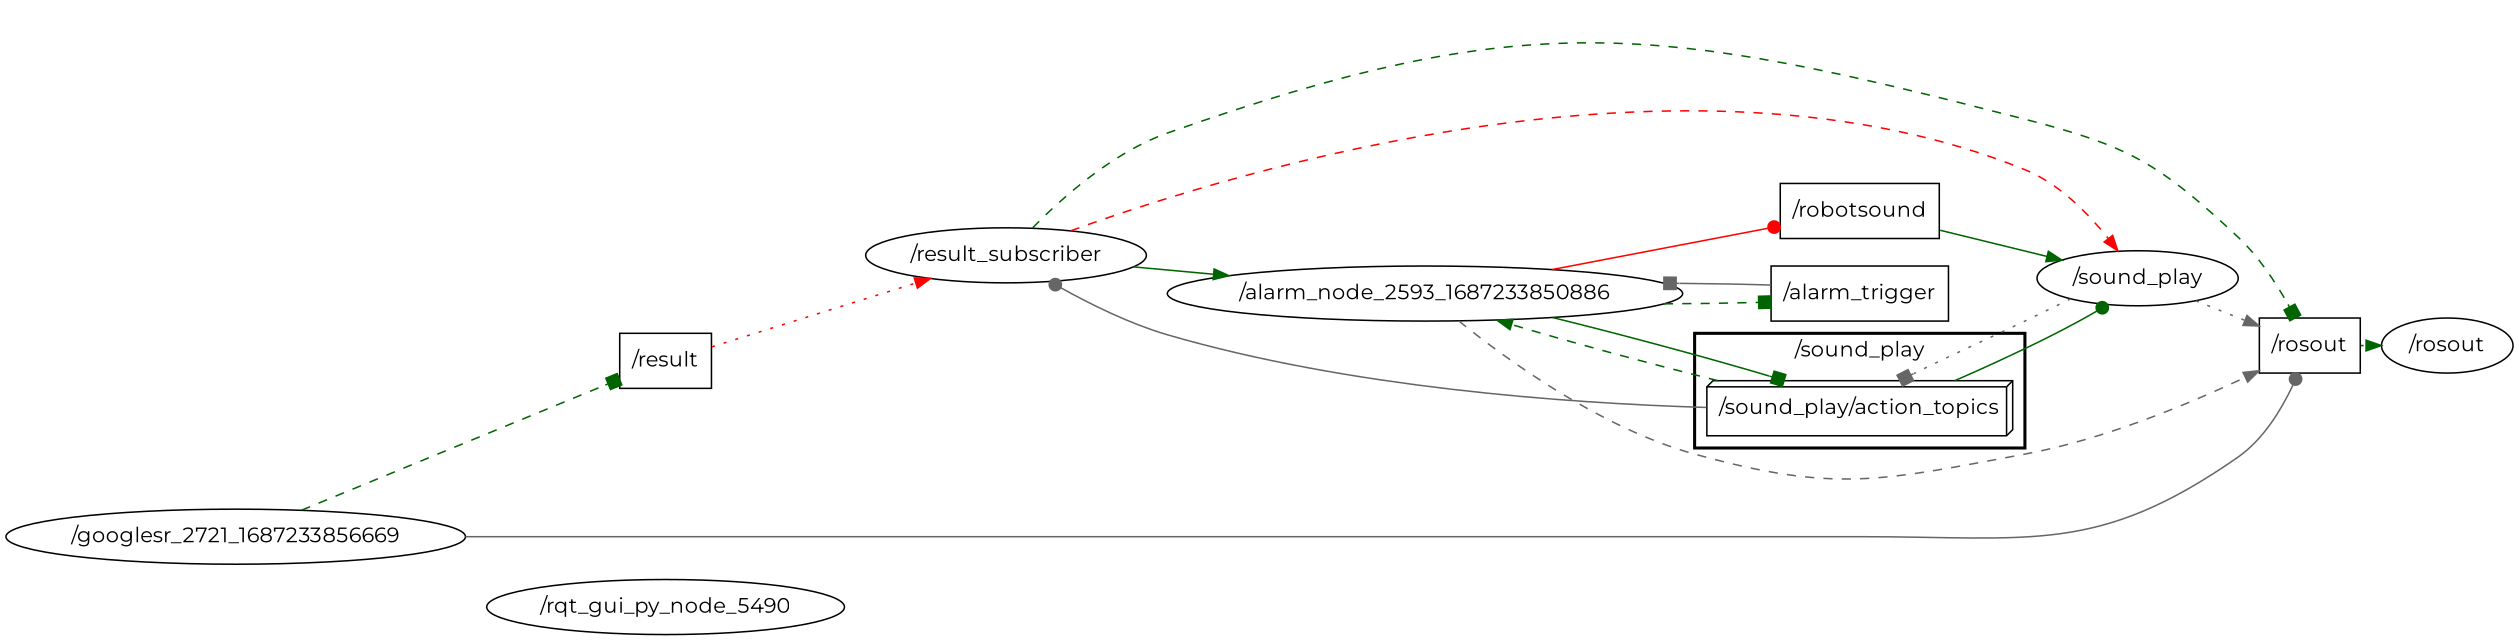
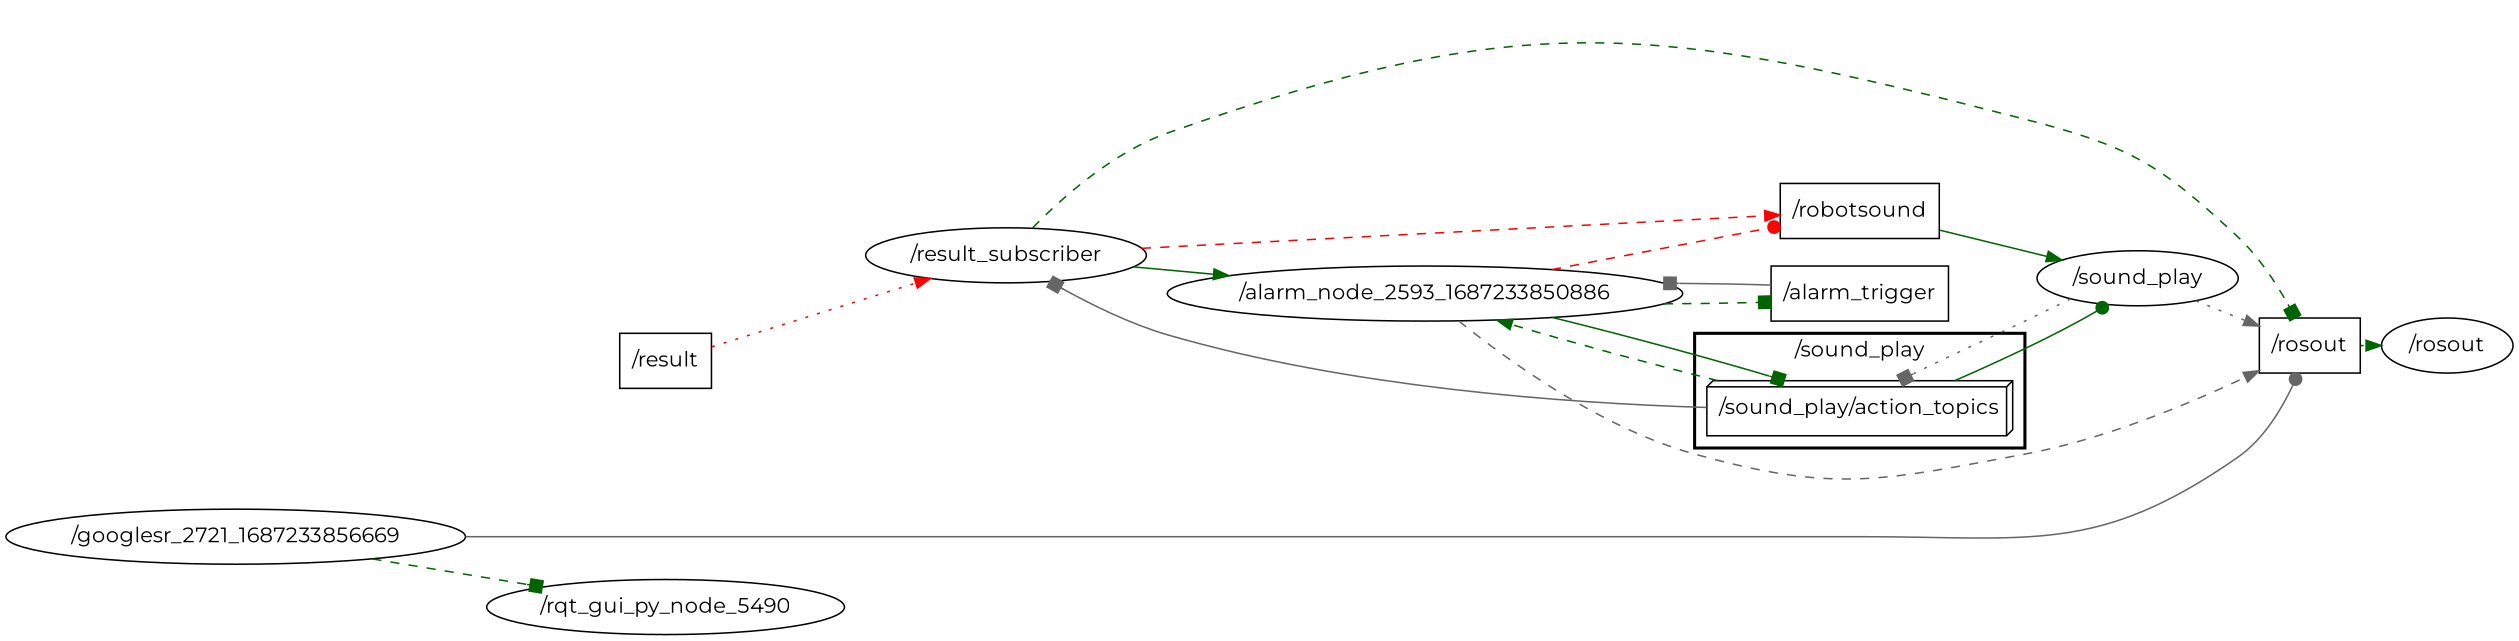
edge "/result_subscriber" -> "/sound_play": now "/result_subscriber" -> "/robotsound"
edge "/alarm_node_2593_1687233850886" -> "/robotsound": style solid -> dashed
edge "/sound_play/action_topics" -> "/result_subscriber": arrowhead dot -> box
edge "/googlesr_2721_1687233856669" -> "/result": now "/googlesr_2721_1687233856669" -> "/rqt_gui_py_node_5490"
